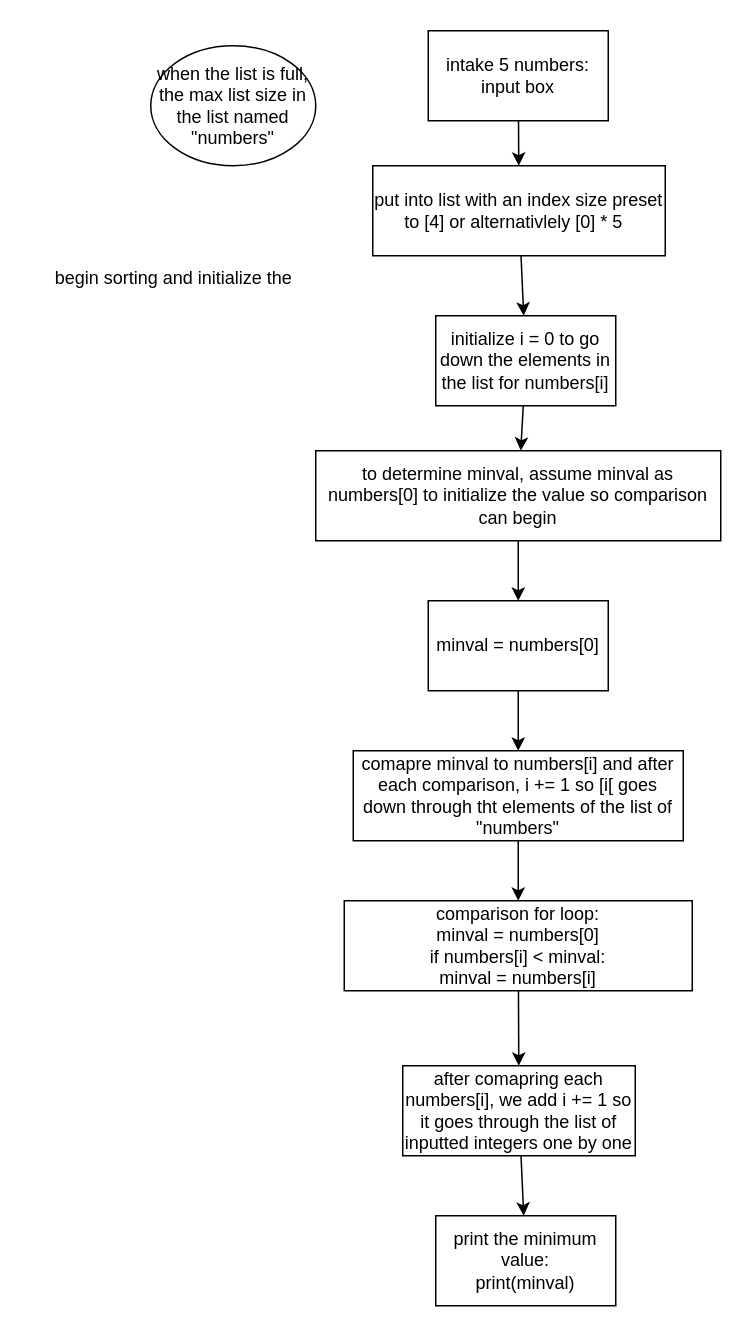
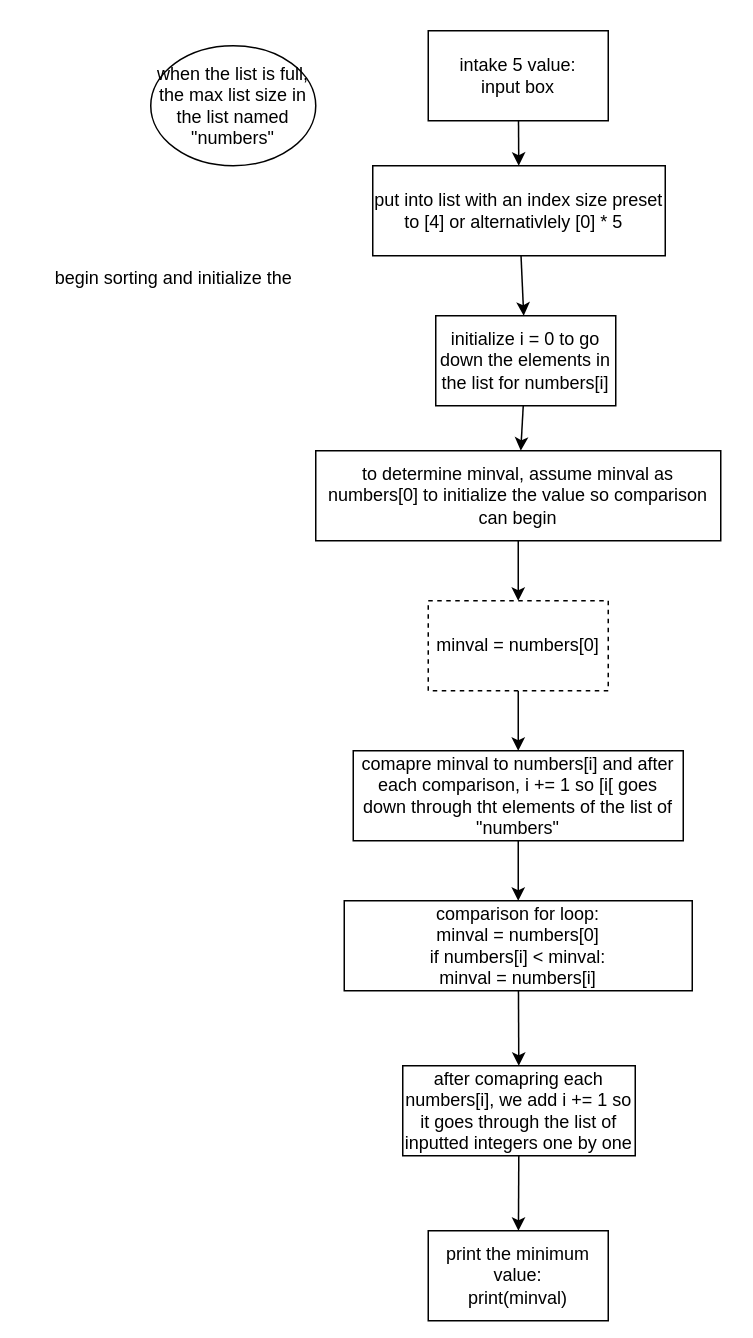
node "intake 5 numbers: input box": label "intake 5 numbers: input box" -> "intake 5 value: input box"
node "minval = numbers[0]": style solid -> dashed
node "print the minimum value: print(minval)": moved (526, 1261) -> (518, 1276)
